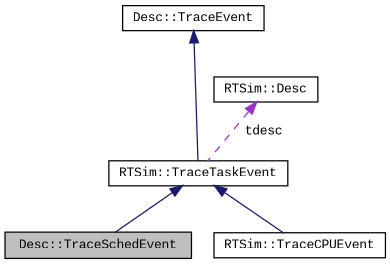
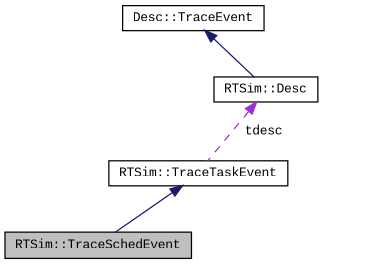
edge "RTSim::TraceTaskEvent" -> "Desc::TraceEvent": now "RTSim::Desc" -> "Desc::TraceEvent"
node "Desc::TraceSchedEvent": label "Desc::TraceSchedEvent" -> "RTSim::TraceSchedEvent"
node "RTSim::TraceCPUEvent": removed
